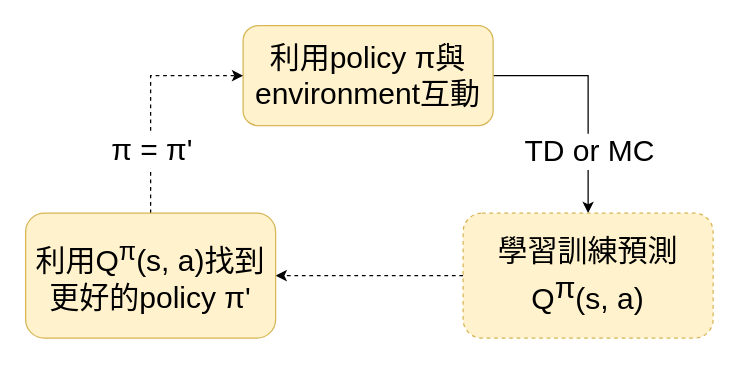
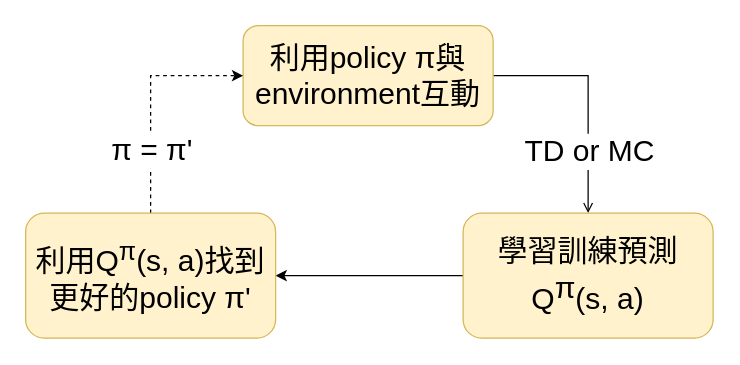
edge "利用policy π與environment互動" -> "學習訓練預測Qπ(s, a)": arrowhead classic -> open
edge "學習訓練預測Qπ(s, a)" -> "利用Qπ(s, a)找到更好的policy π'": style dashed -> solid
node "學習訓練預測Qπ(s, a)": style dashed -> solid
